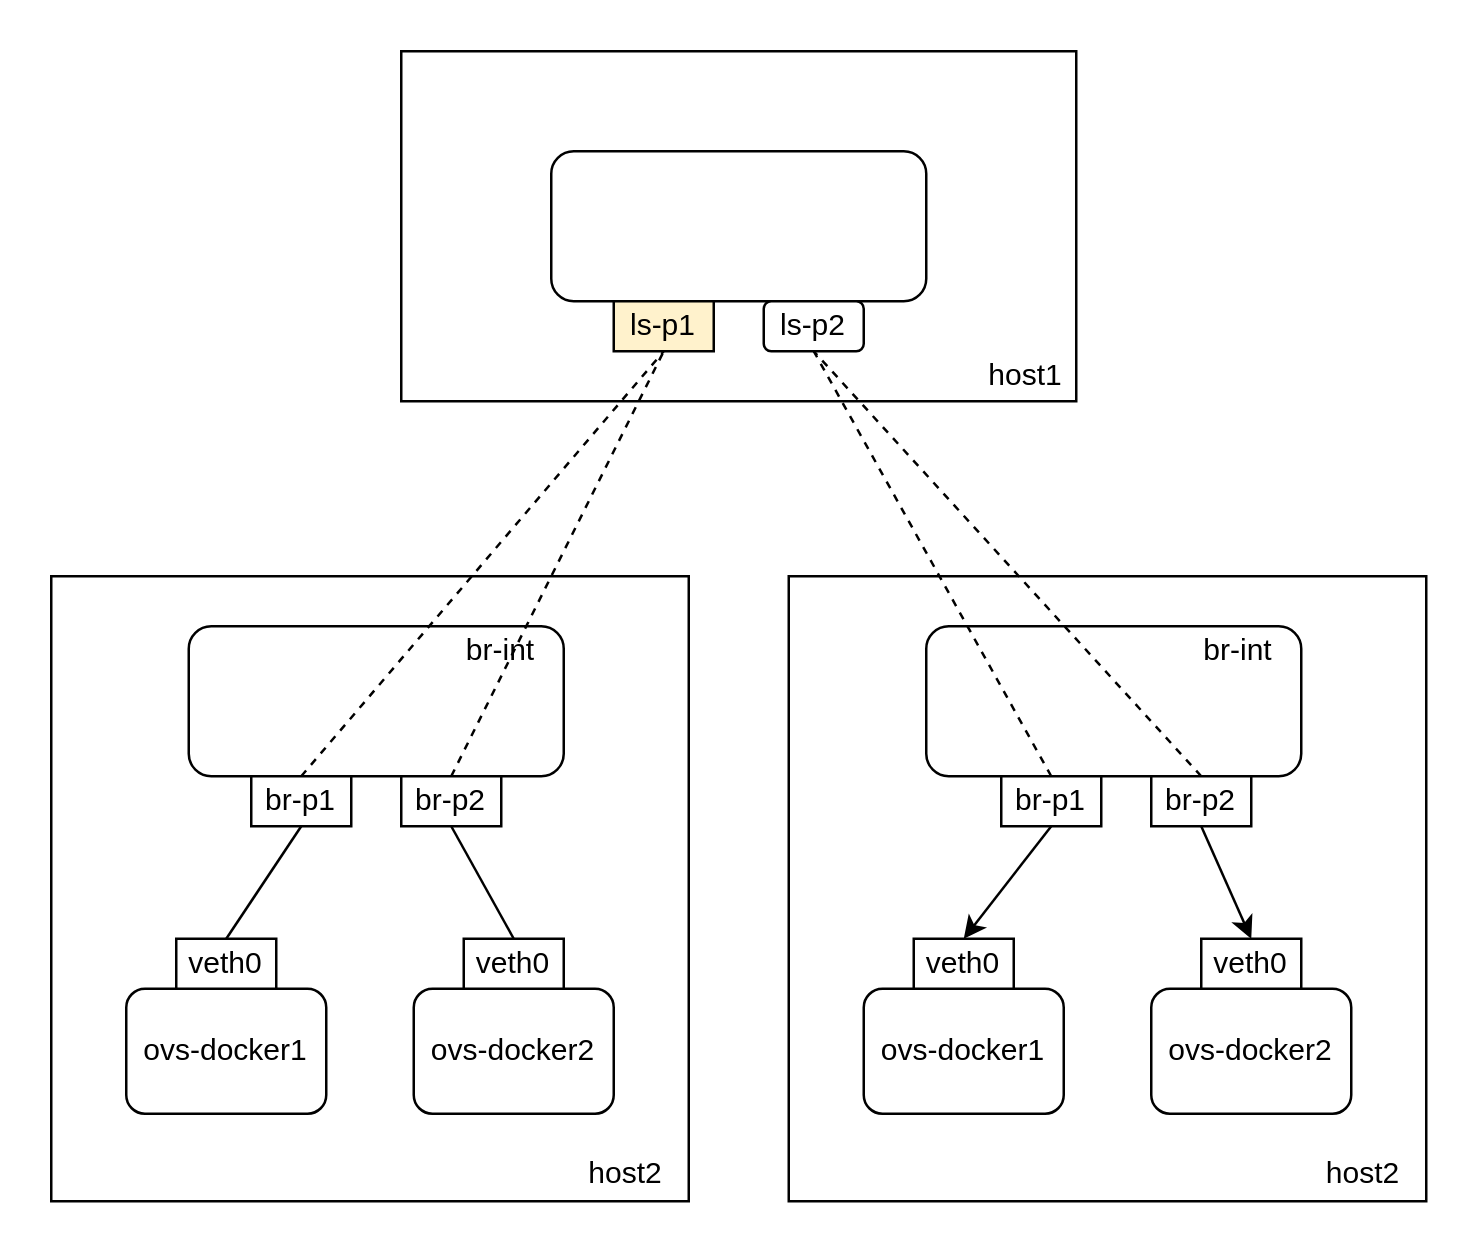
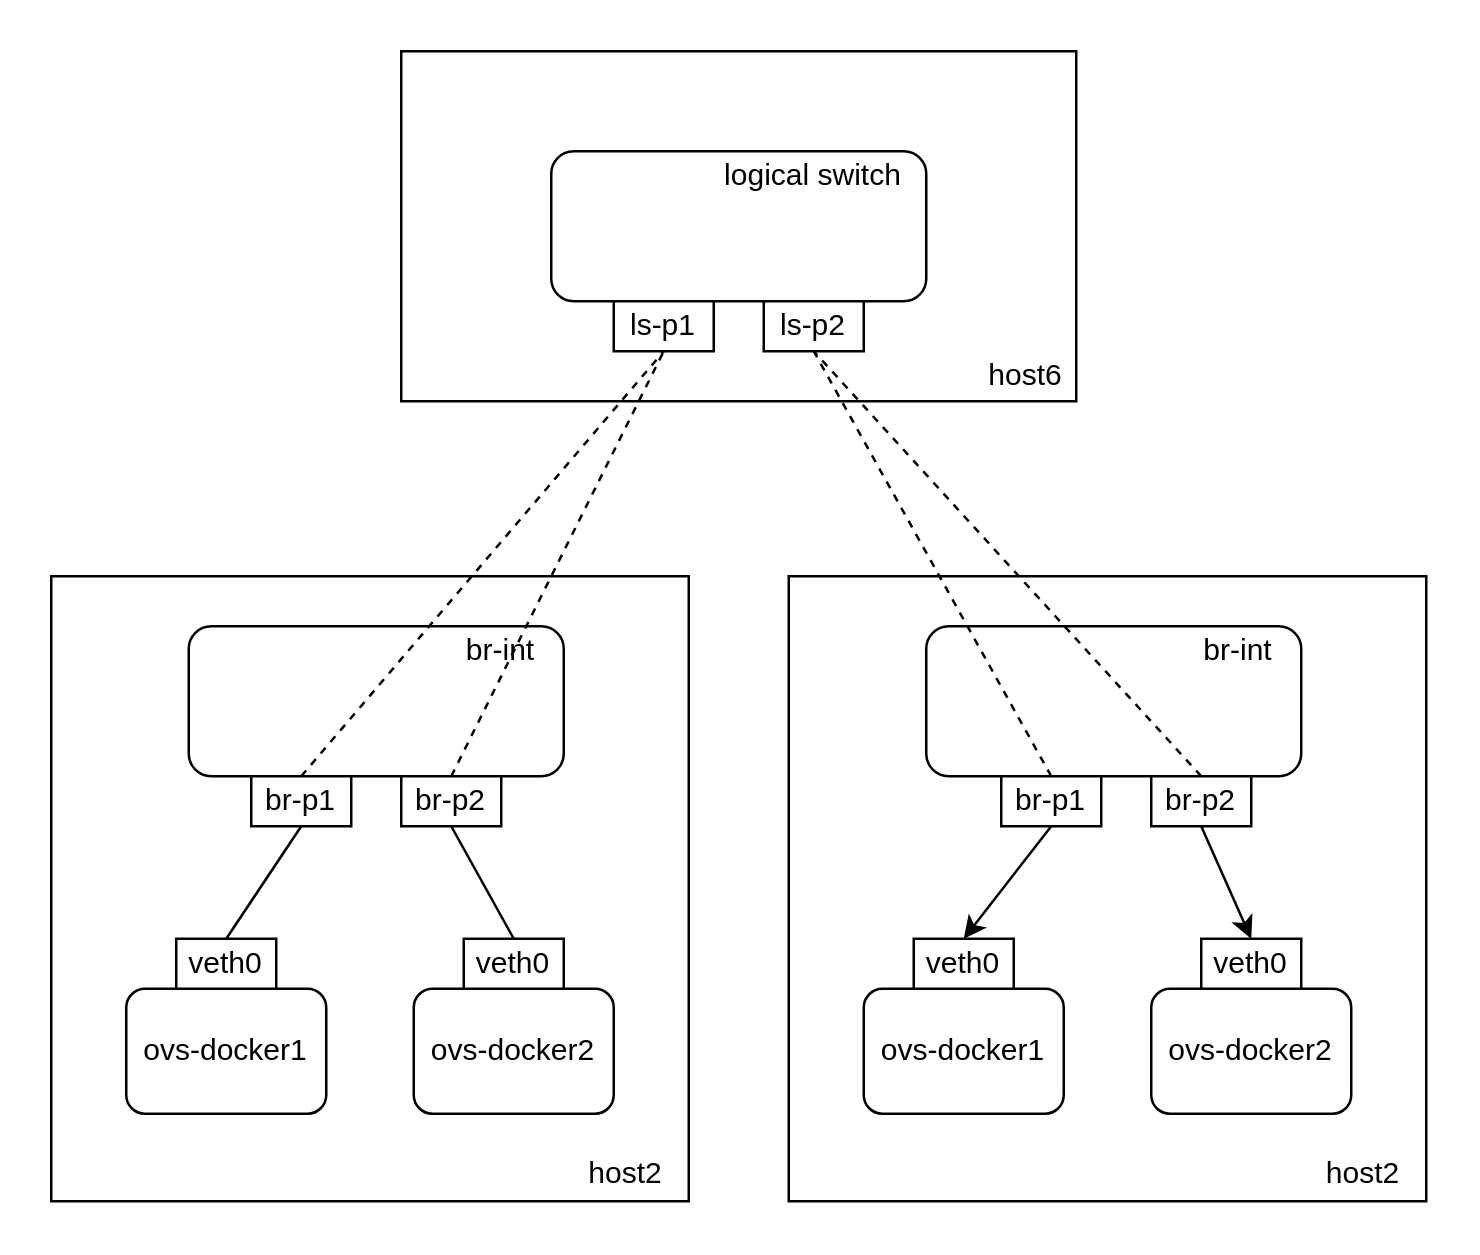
node "logical switch": added
node "ls-p1": fillcolor #fff2cc -> #ffffff
node "ls-p2": shape rounded rectangle -> rectangle
node "host1": label "host1" -> "host6"
